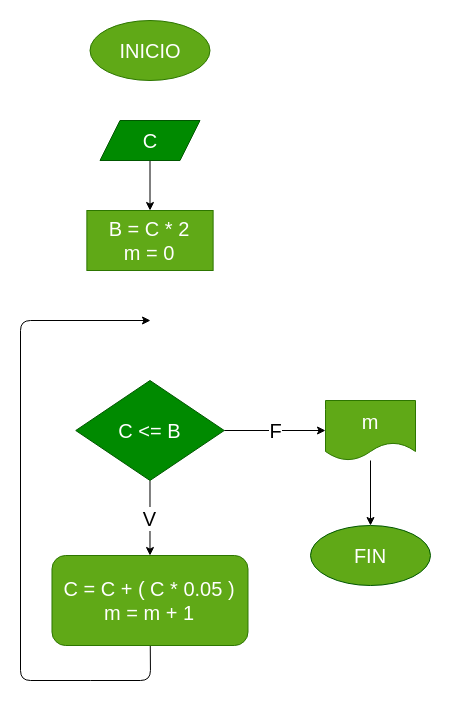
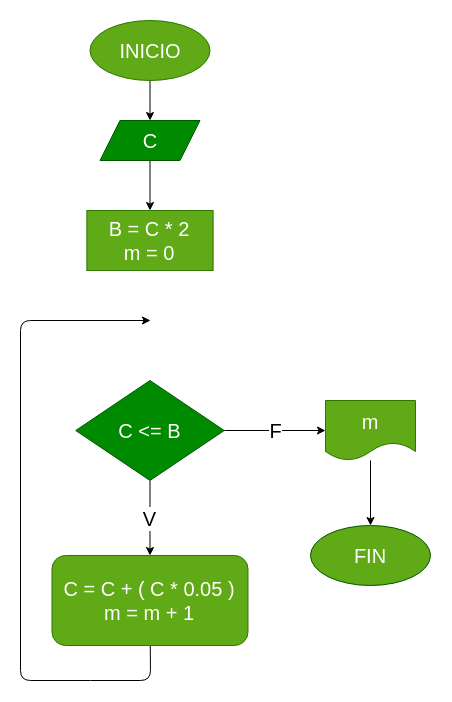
edge "INICIO" -> "C": added
